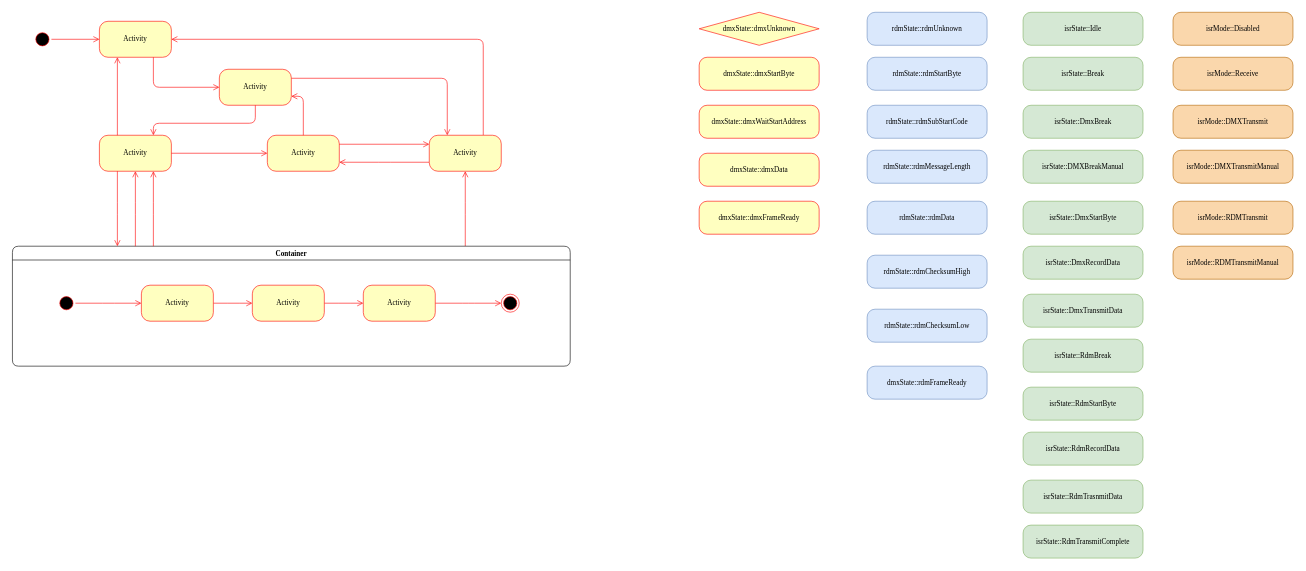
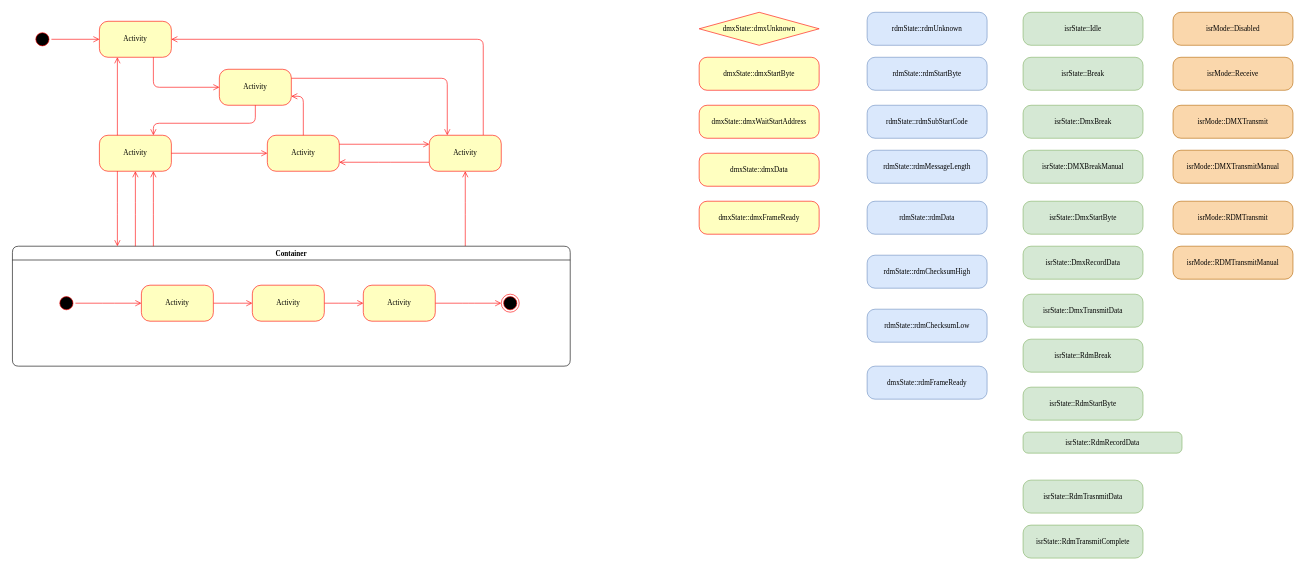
node "isrState::RdmRecordData": size 120x33 -> 159x21
